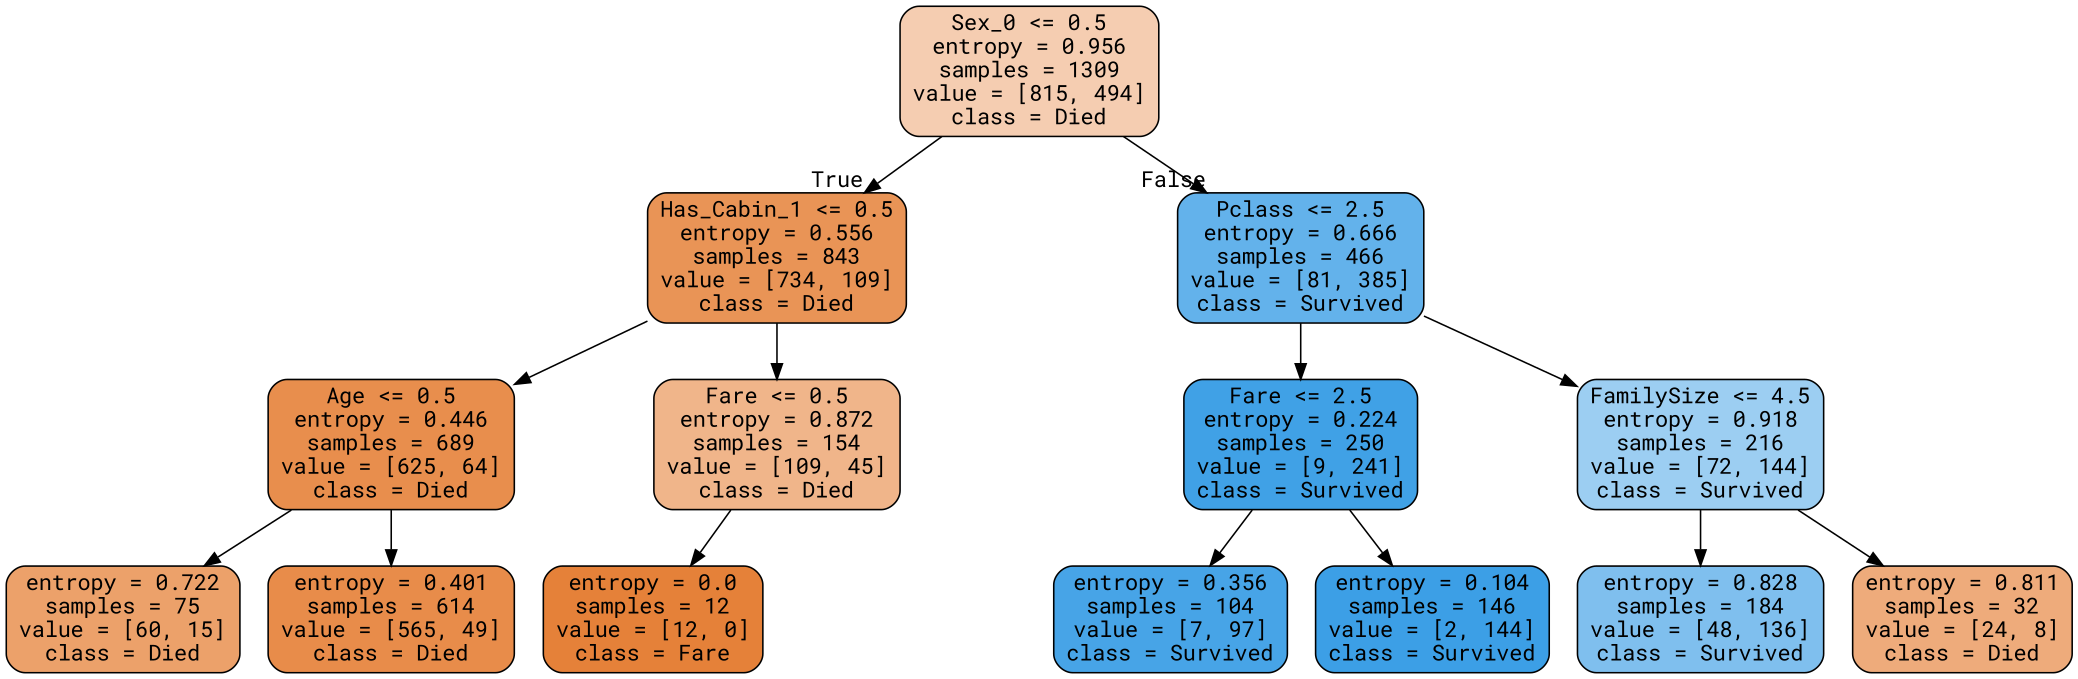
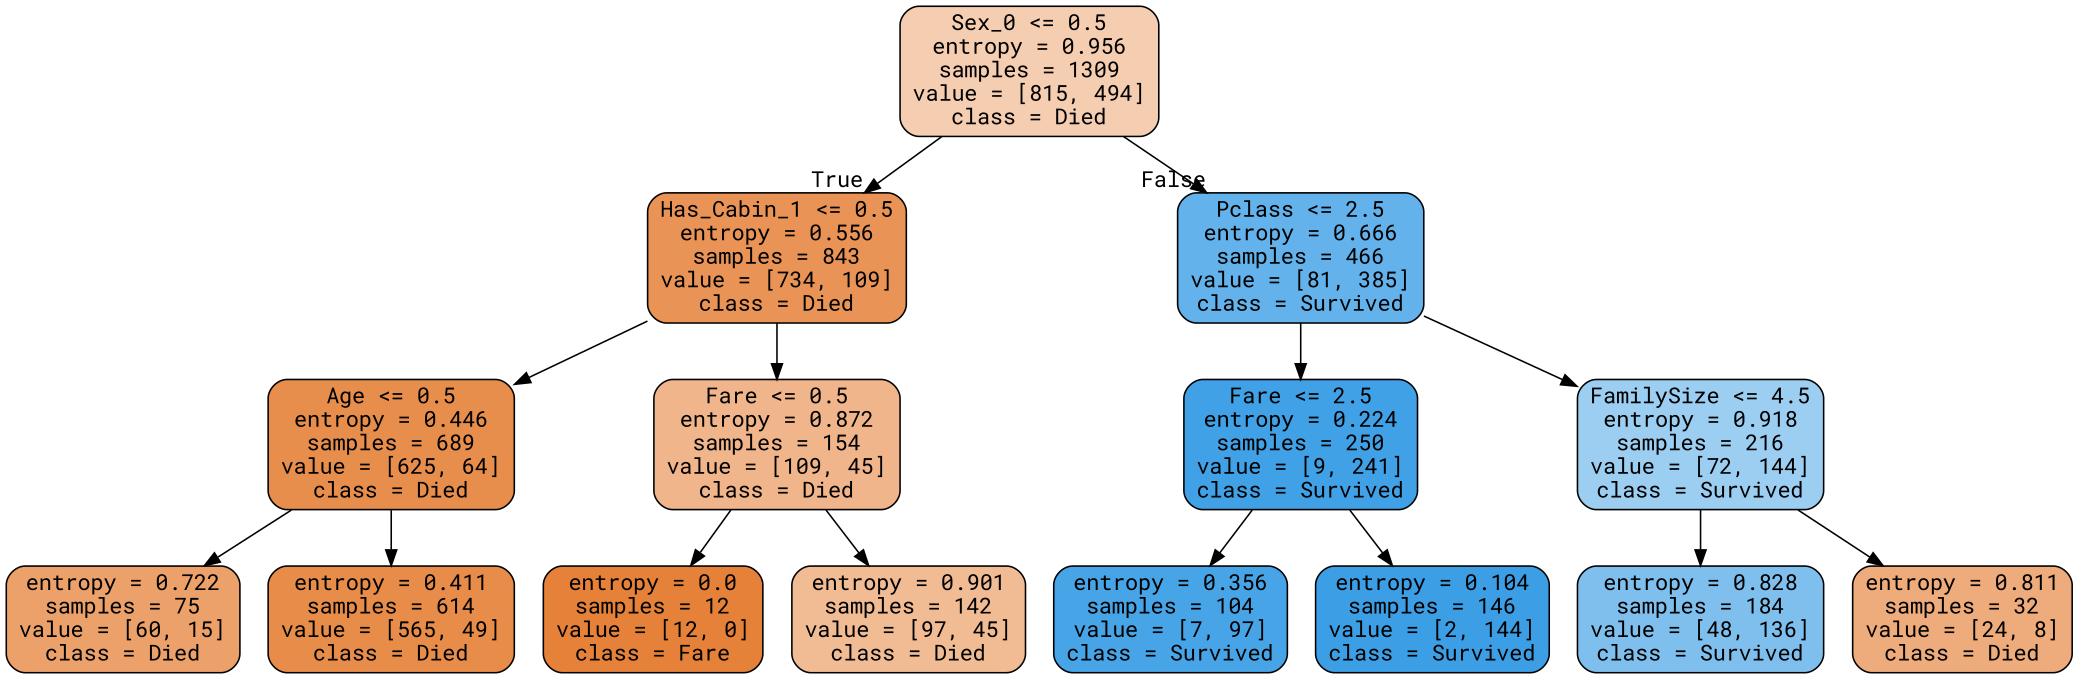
node "entropy = 0.401 samples = 614 value = [565, 49] class = Died": label "entropy = 0.401 samples = 614 value = [565, 49] class = Died" -> "entropy = 0.411 samples = 614 value = [565, 49] class = Died"
node "entropy = 0.901 samples = 142 value = [97, 45] class = Died": added
